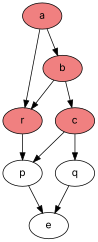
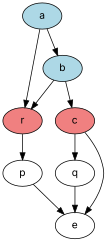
node "a": fillcolor lightcoral -> lightblue
node "b": fillcolor lightcoral -> lightblue
edge "c" -> "p": now "c" -> "e"
